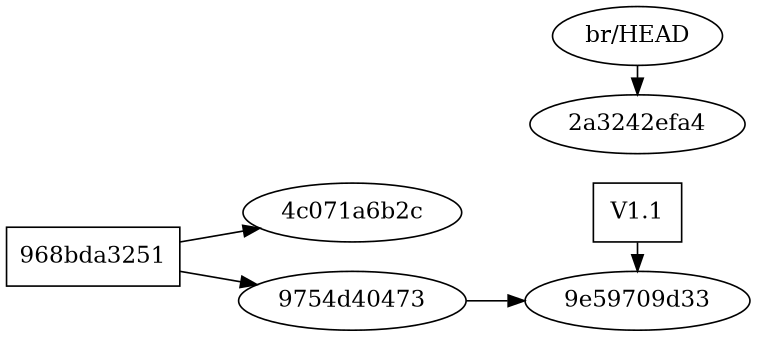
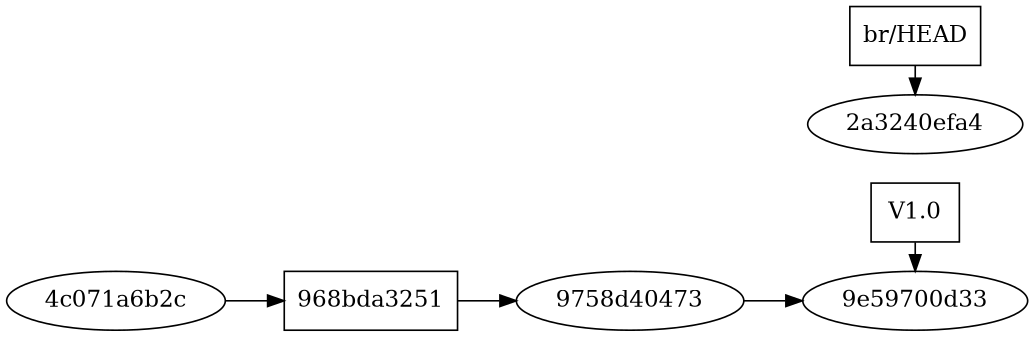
node "br/HEAD": shape ellipse -> box
node "2a3242efa4": label "2a3242efa4" -> "2a3240efa4"
node "V1.1": label "V1.1" -> "V1.0"
edge "968bda3251" -> "4c071a6b2c": reversed
node "9754d40473": label "9754d40473" -> "9758d40473"
node "9e59709d33": label "9e59709d33" -> "9e59700d33"
